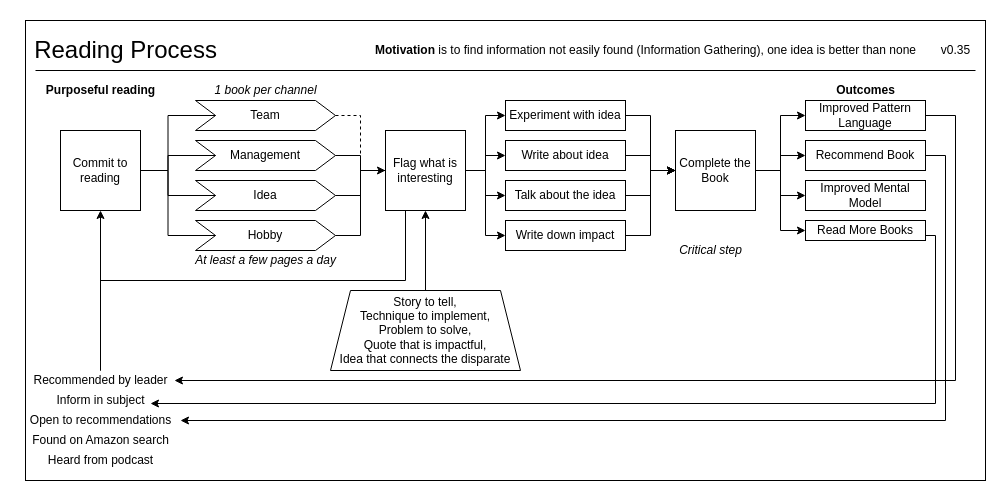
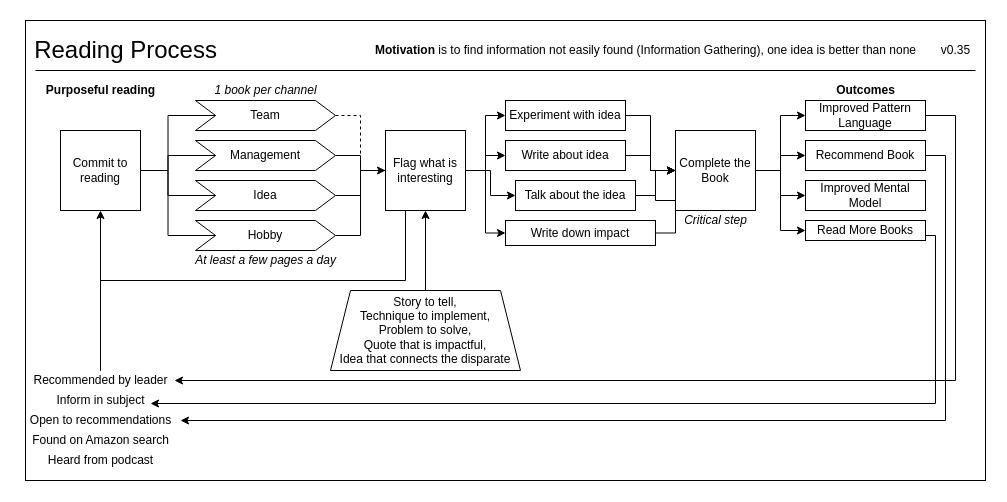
node "Talk about the idea": moved (566, 196) -> (576, 196)
node "Write down impact": size 120x30 -> 150x25
node "Critical step": moved (711, 251) -> (716, 221)
